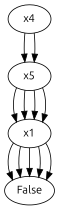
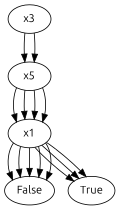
node "x4": label "x4" -> "x3"
node "True": added
